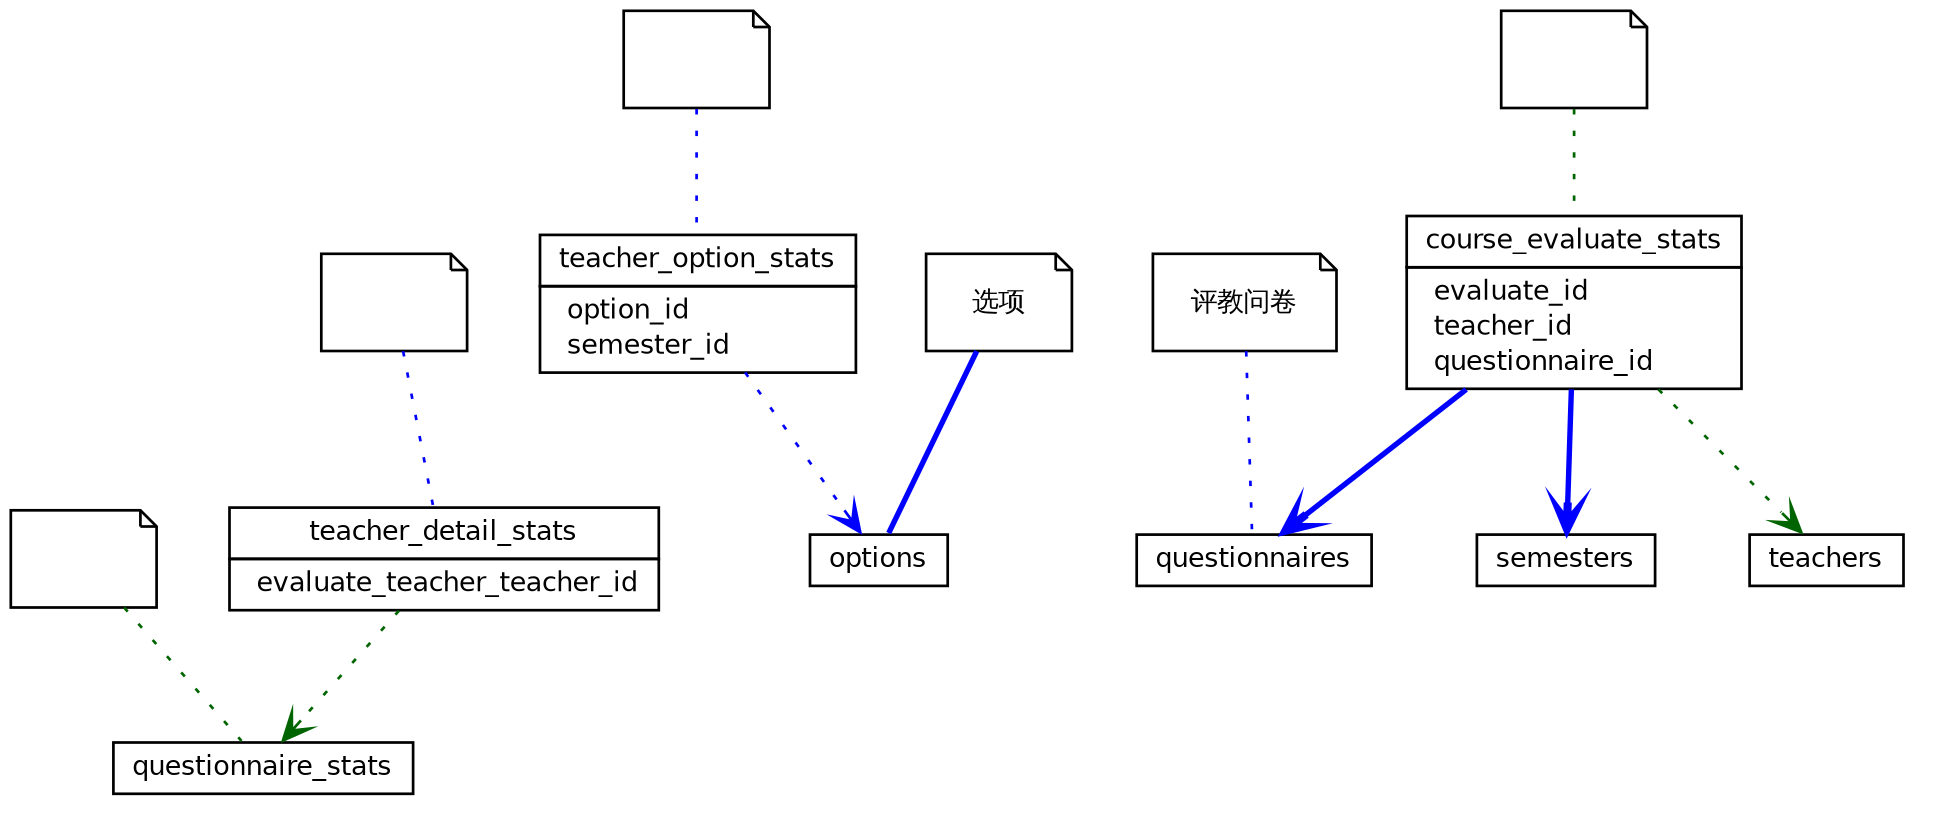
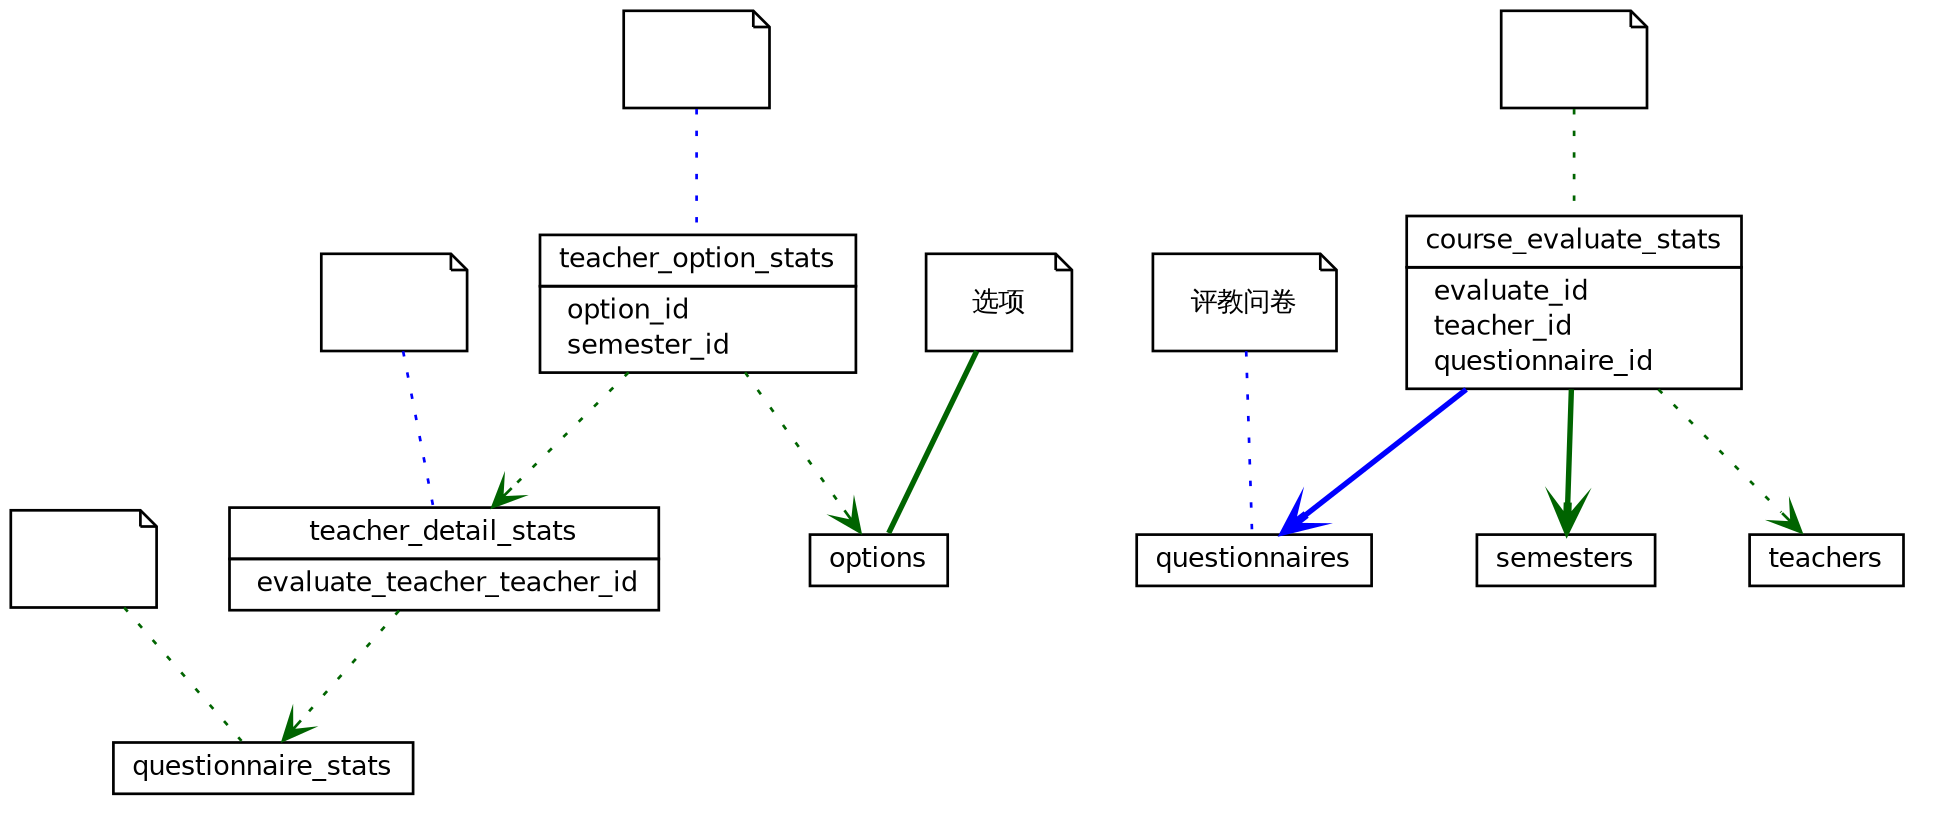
edge "teacher_option_stats" -> "teacher_detail_stats": added
edge "teacher_option_stats" -> "options": color blue -> darkgreen
edge "选项" -- "options": color blue -> darkgreen
edge "course_evaluate_stats" -> "semesters": color blue -> darkgreen
